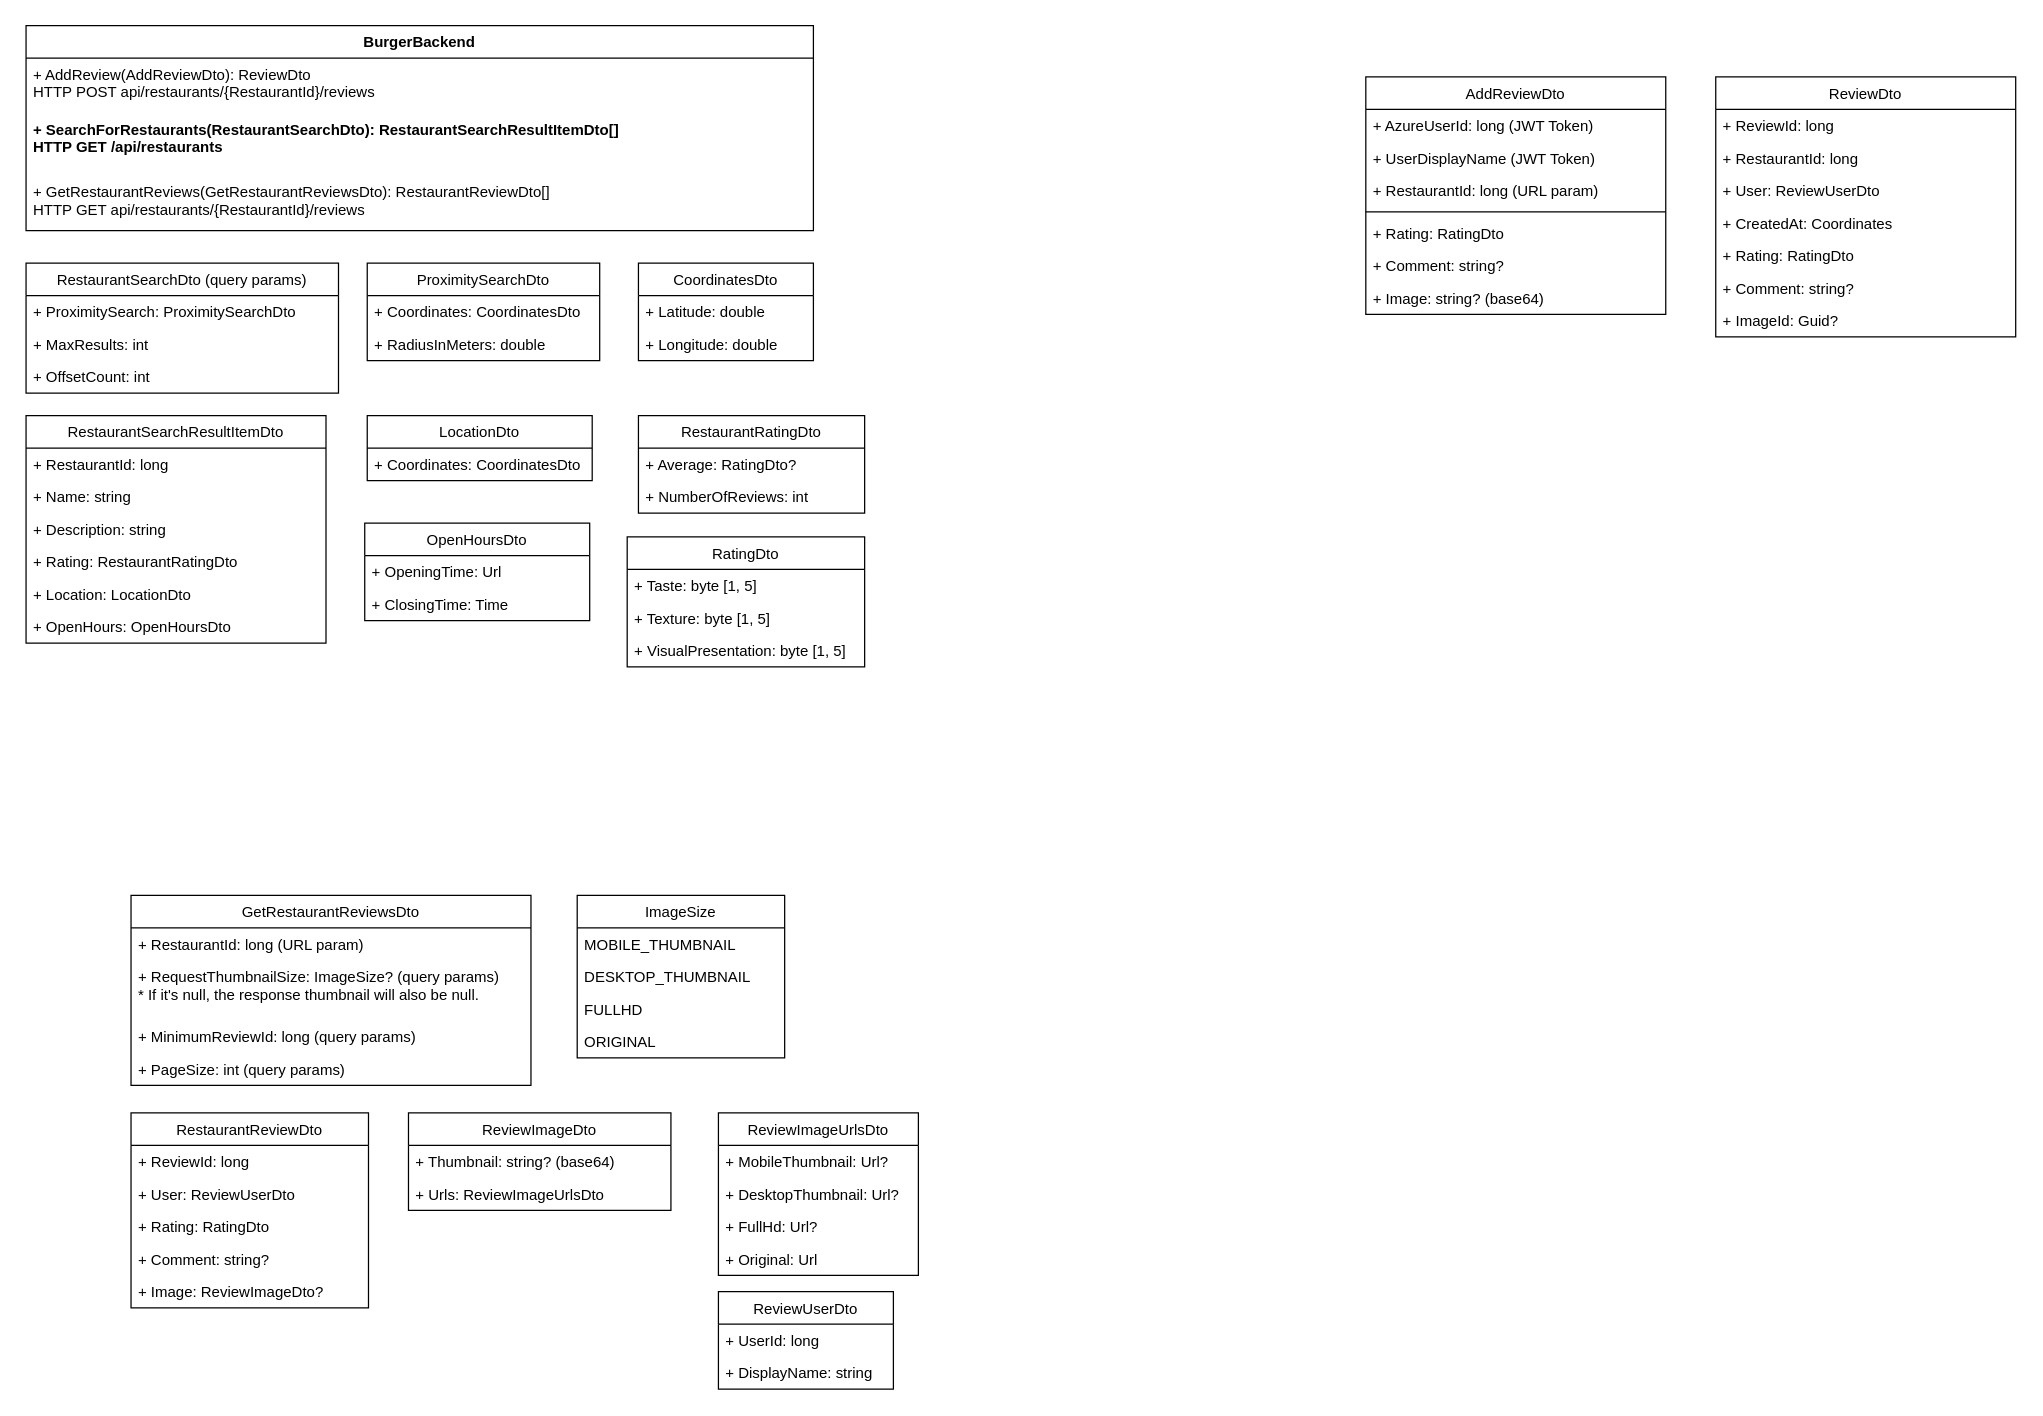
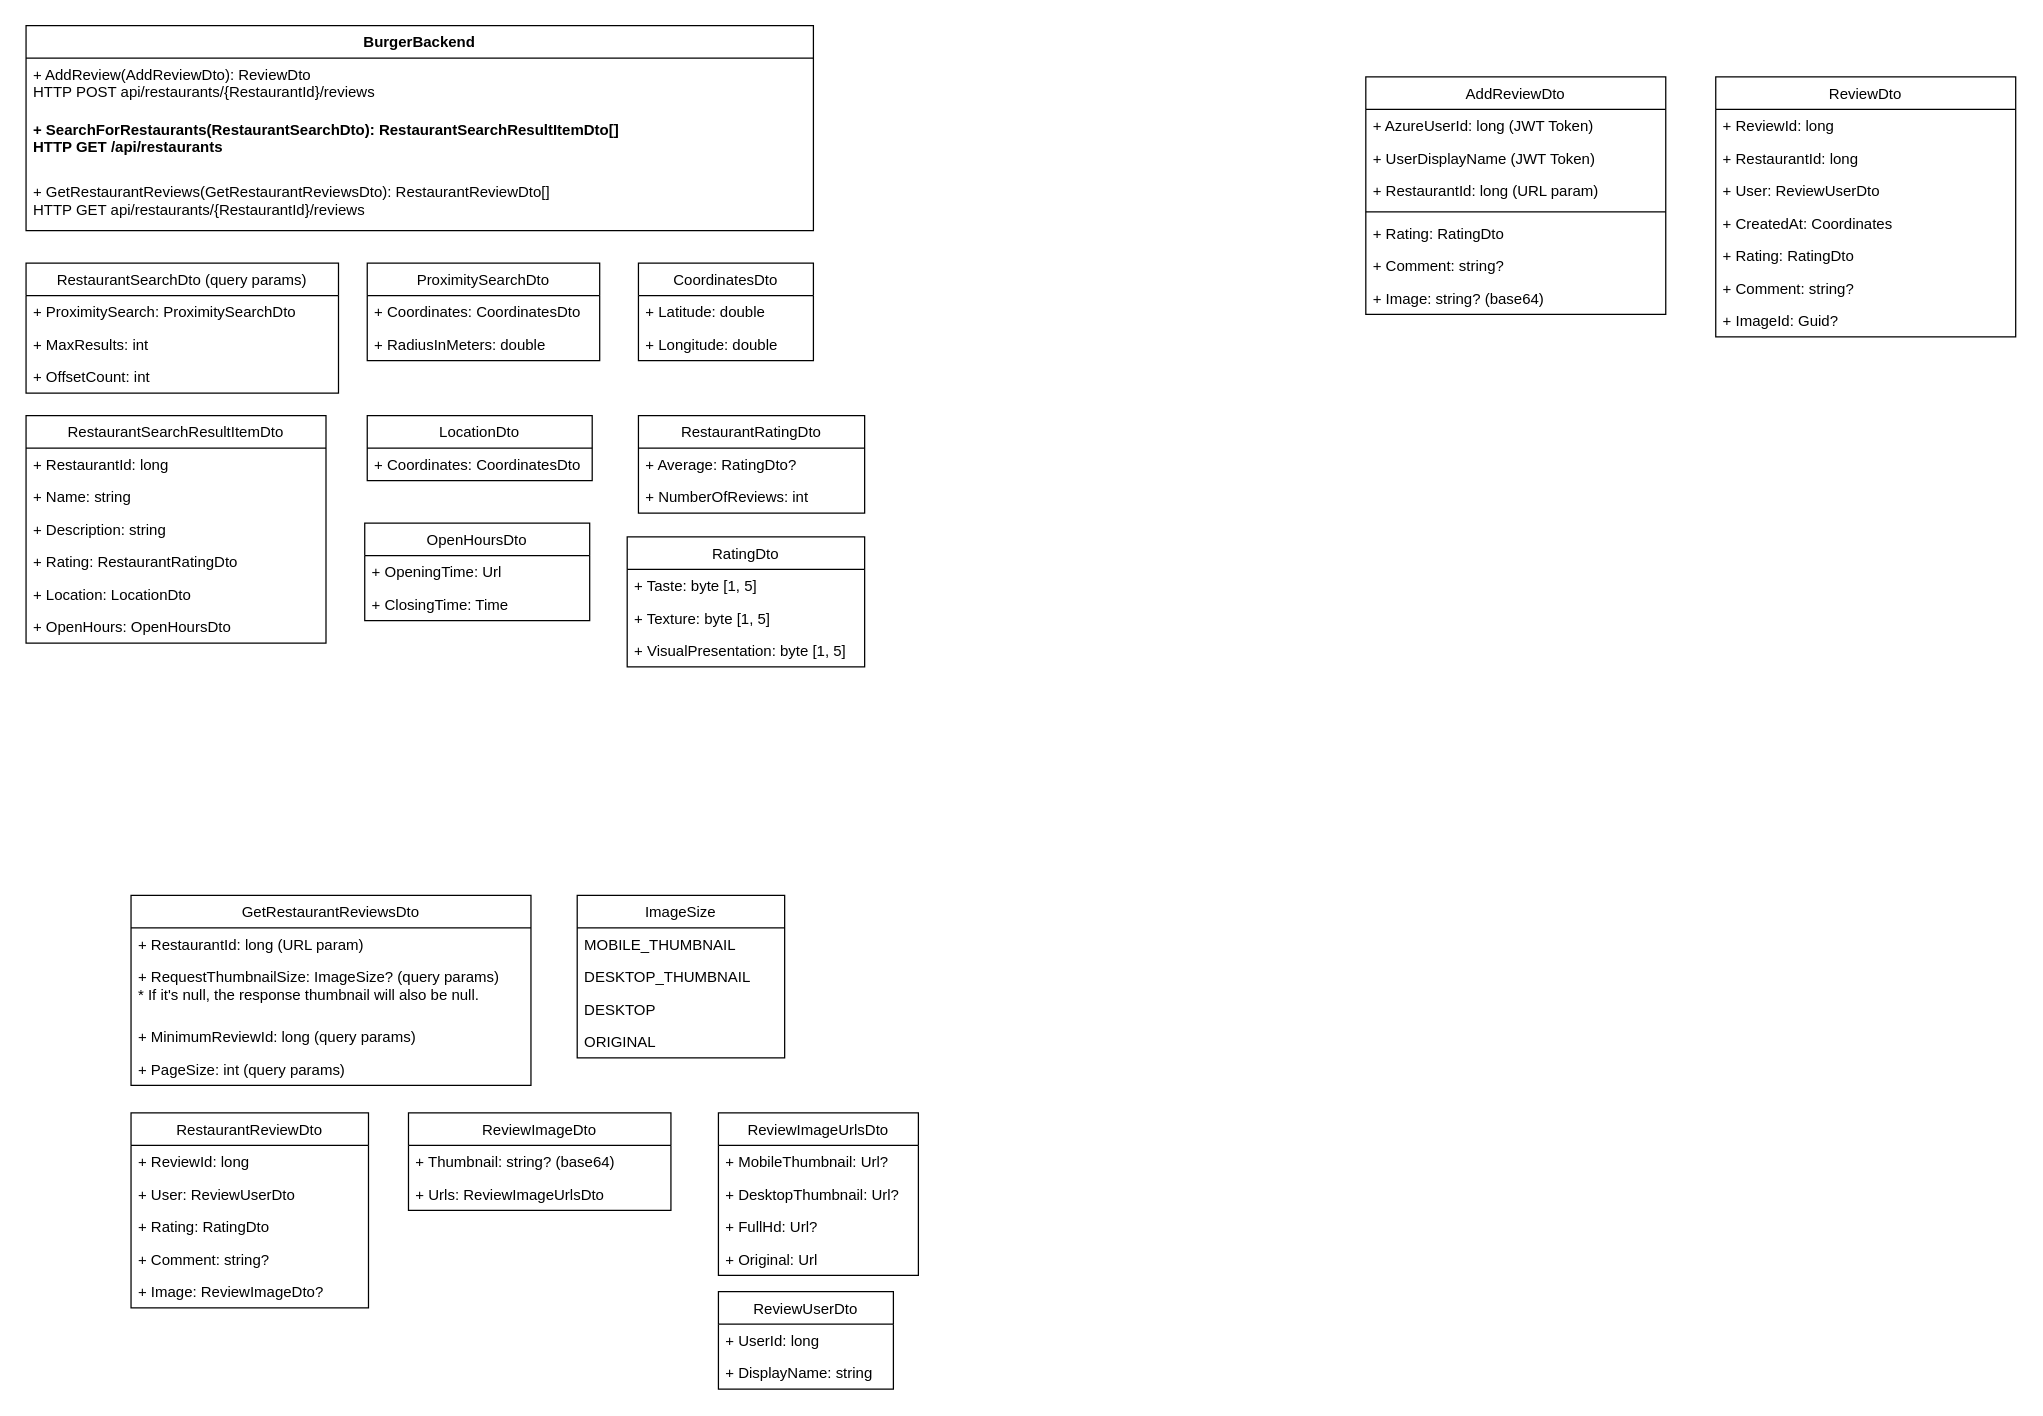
node "FULLHD": label "FULLHD" -> "DESKTOP"
